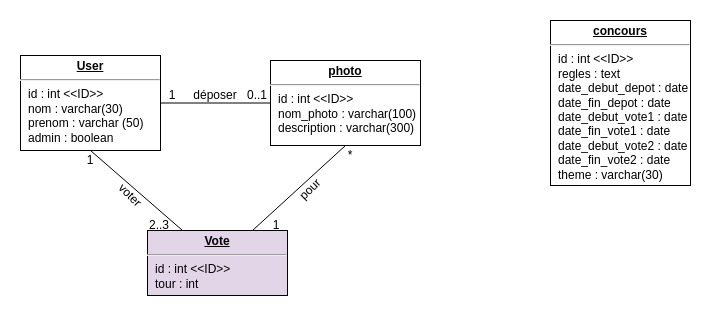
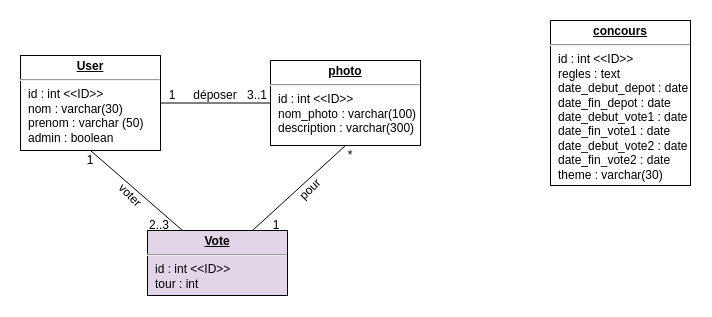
node "0..1": label "0..1" -> "3..1"
